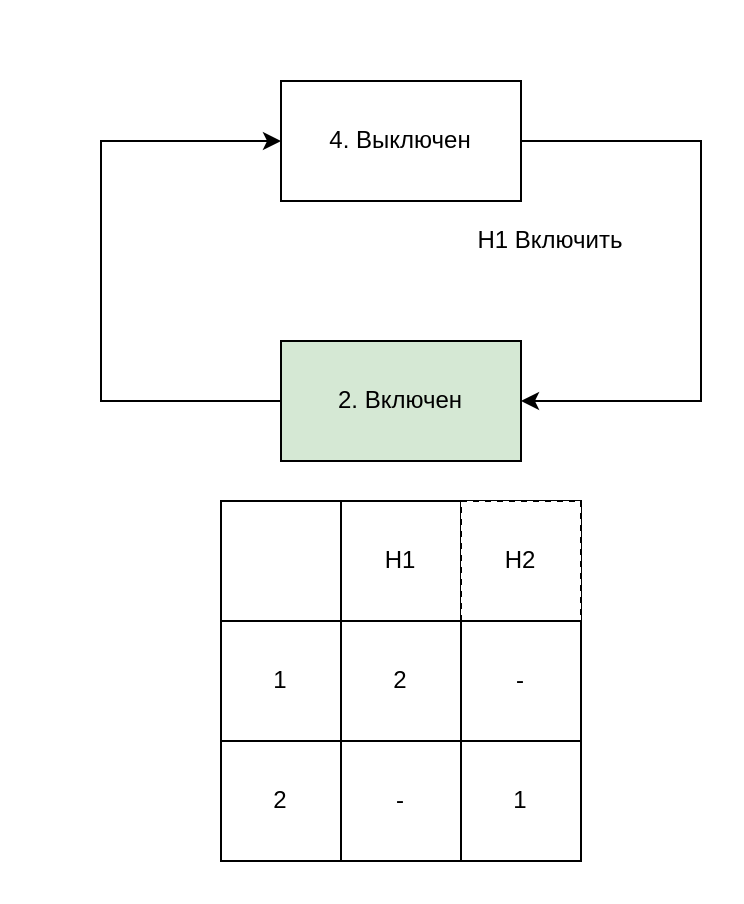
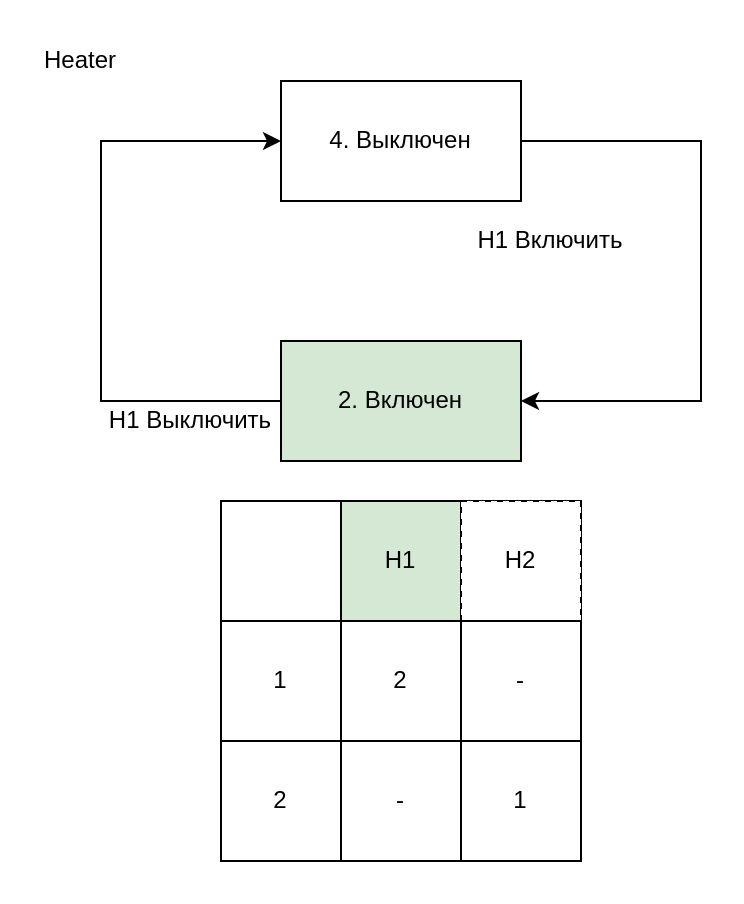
node "Heater": added
node "H1 Выключить": added
node "H1": fillcolor #ffffff -> #d5e8d4
